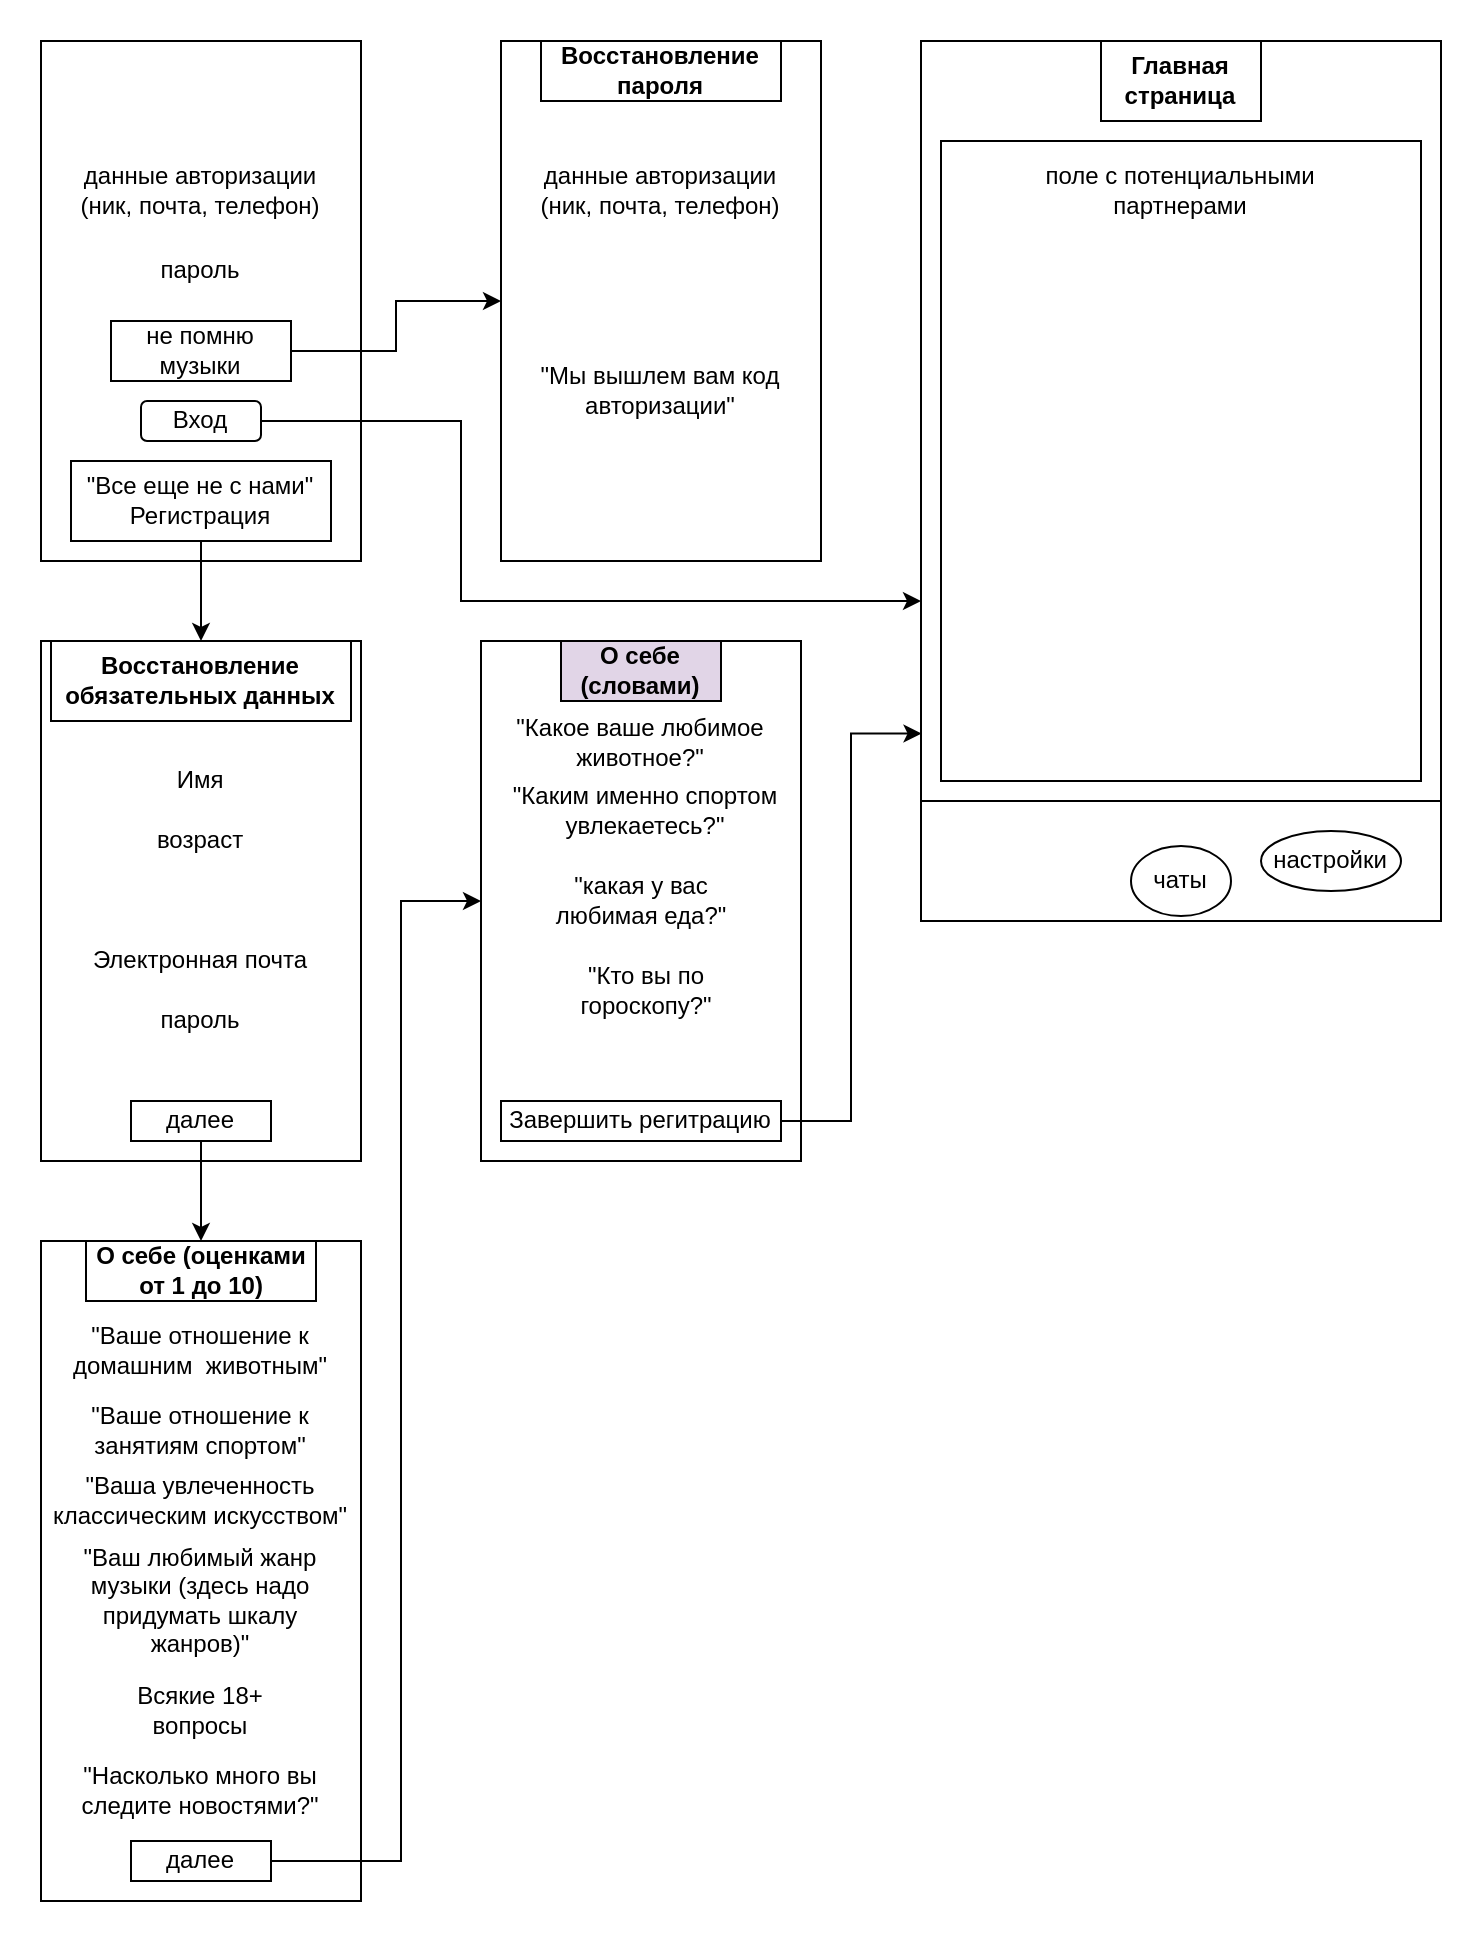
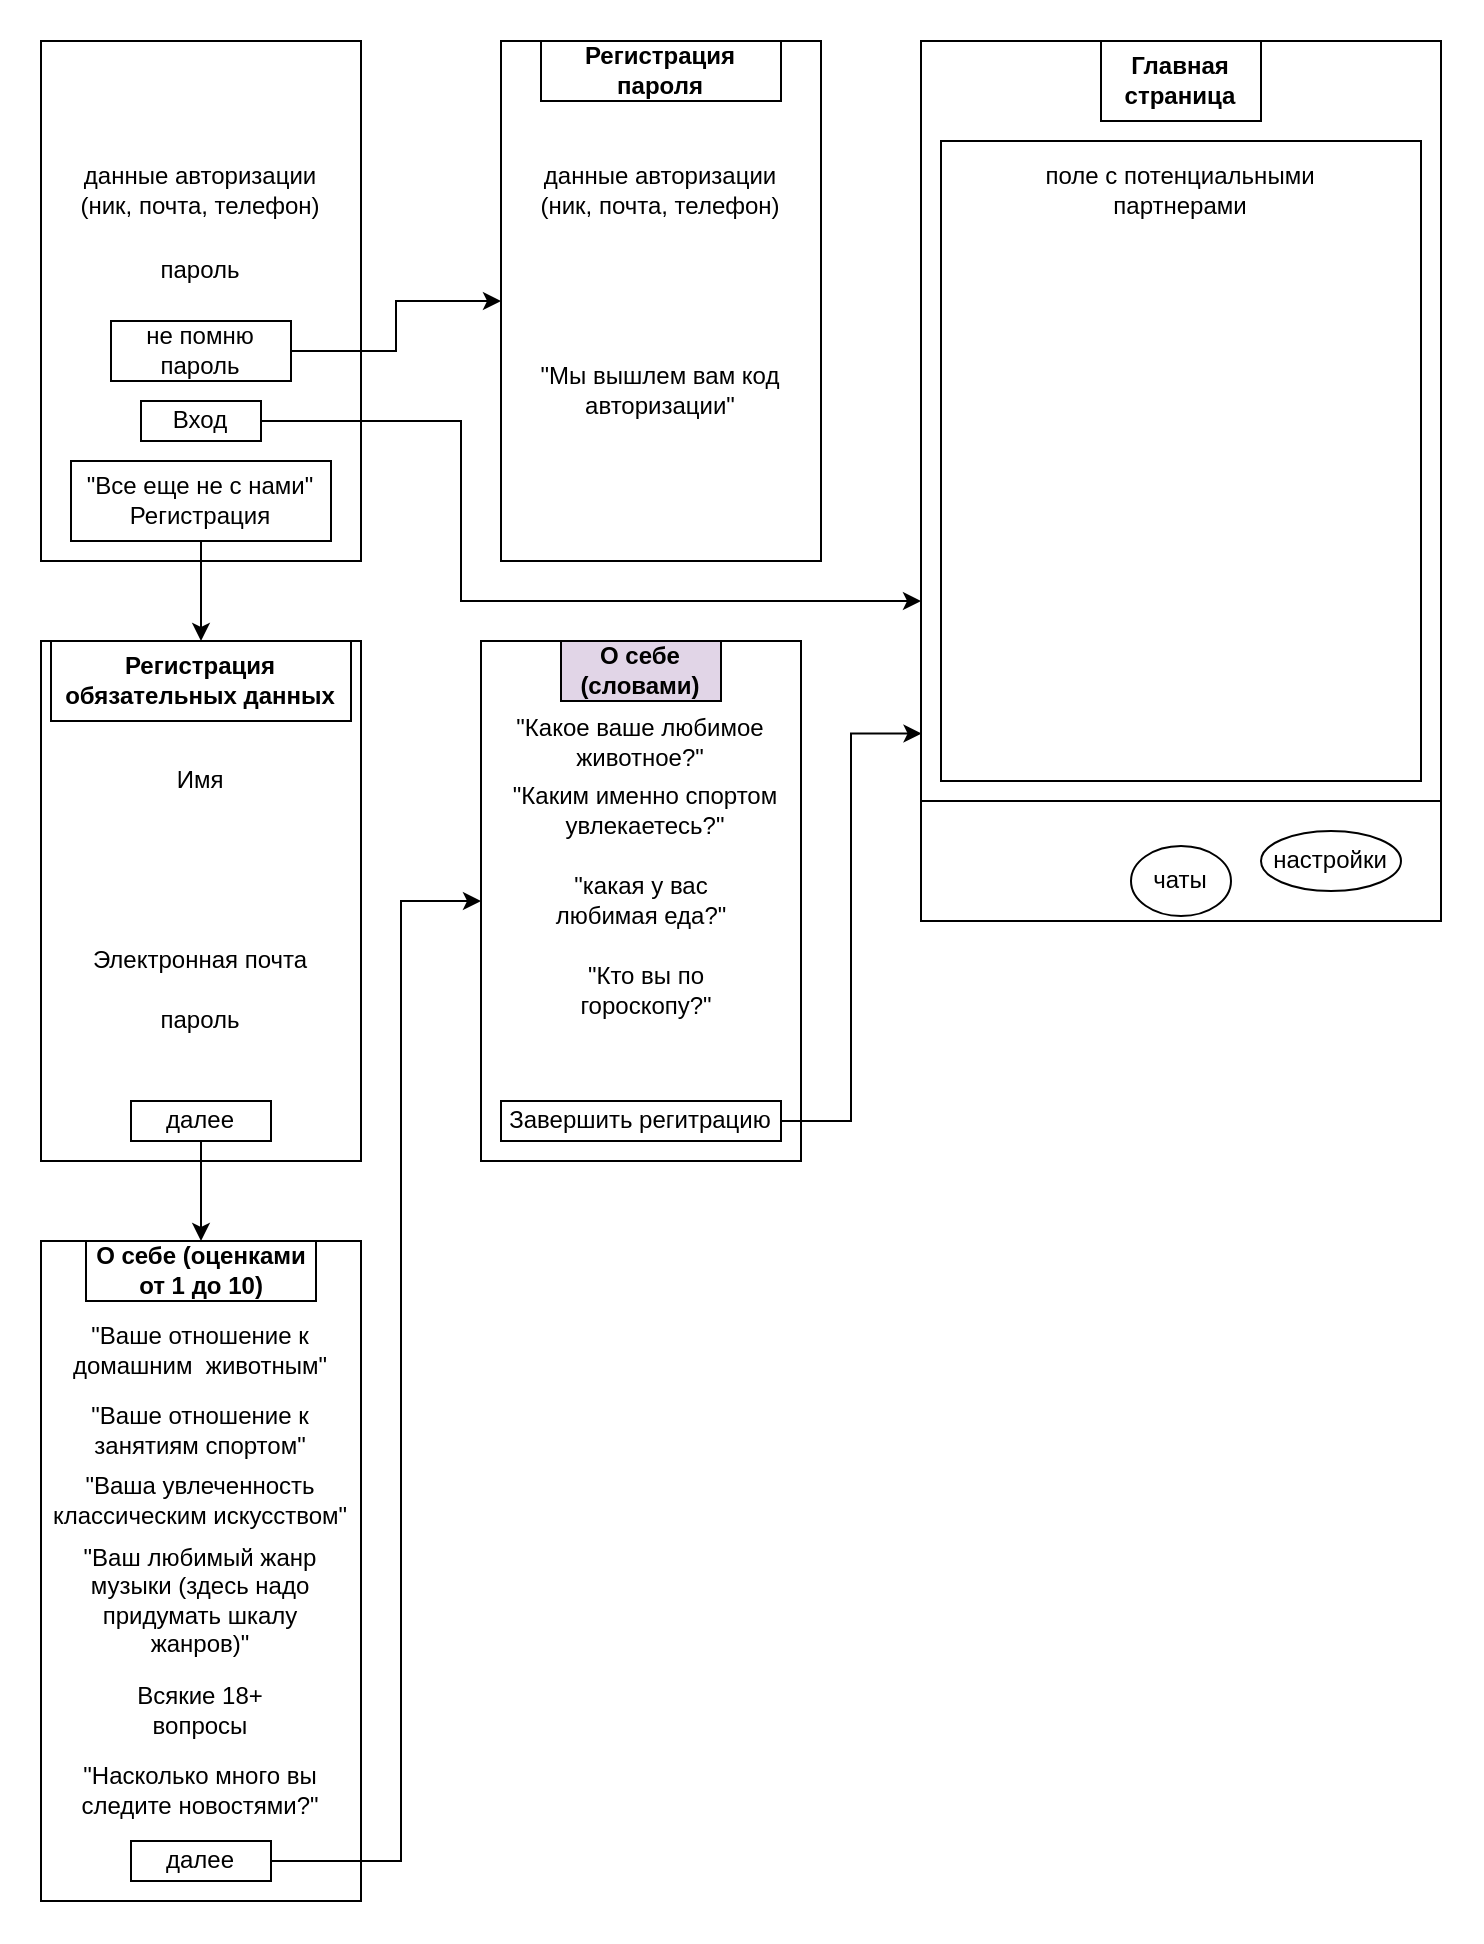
node "Восстановление пароля": label "Восстановление пароля" -> "Регистрация пароля"
node "не помню музыки": label "не помню музыки" -> "не помню пароль"
node "Вход": shape rounded rectangle -> rectangle
node "Восстановление обязательных данных": label "Восстановление обязательных данных" -> "Регистрация обязательных данных"
node "возраст": removed
